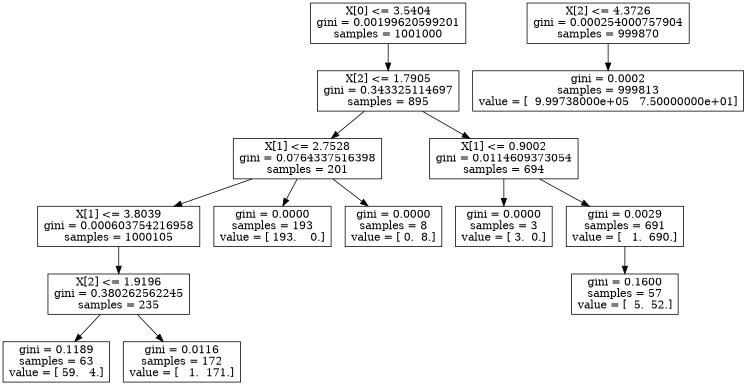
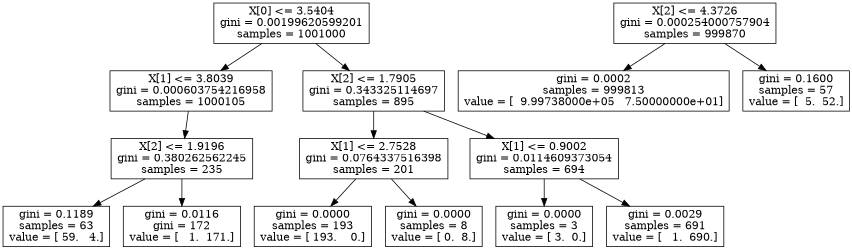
edge "X[1] <= 2.7528 gini = 0.0764337516398 samples = 201" -> "X[1] <= 3.8039 gini = 0.000603754216958 samples = 1000105": now "X[0] <= 3.5404 gini = 0.00199620599201 samples = 1001000" -> "X[1] <= 3.8039 gini = 0.000603754216958 samples = 1000105"
edge "gini = 0.0029 samples = 691 value = [   1.  690.]" -> "gini = 0.1600 samples = 57 value = [  5.  52.]": now "X[2] <= 4.3726 gini = 0.000254000757904 samples = 999870" -> "gini = 0.1600 samples = 57 value = [  5.  52.]"
node "gini = 0.0116 samples = 172 value = [   1.  171.]": label "gini = 0.0116 samples = 172 value = [   1.  171.]" -> "gini = 0.0116 gini = 172 value = [   1.  171.]"
